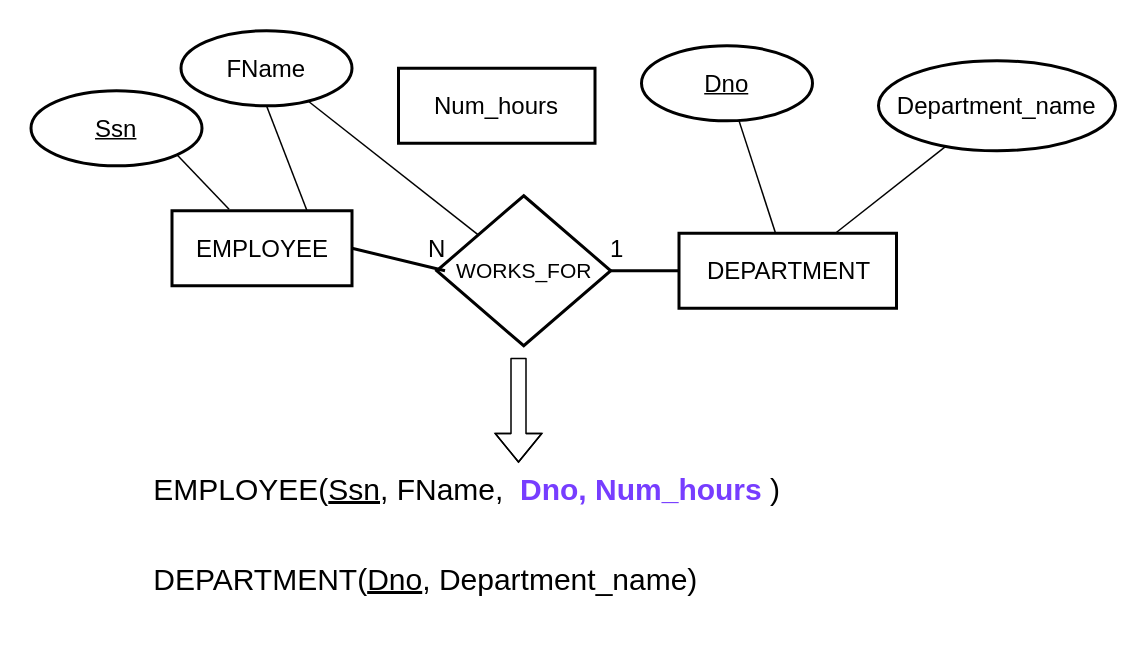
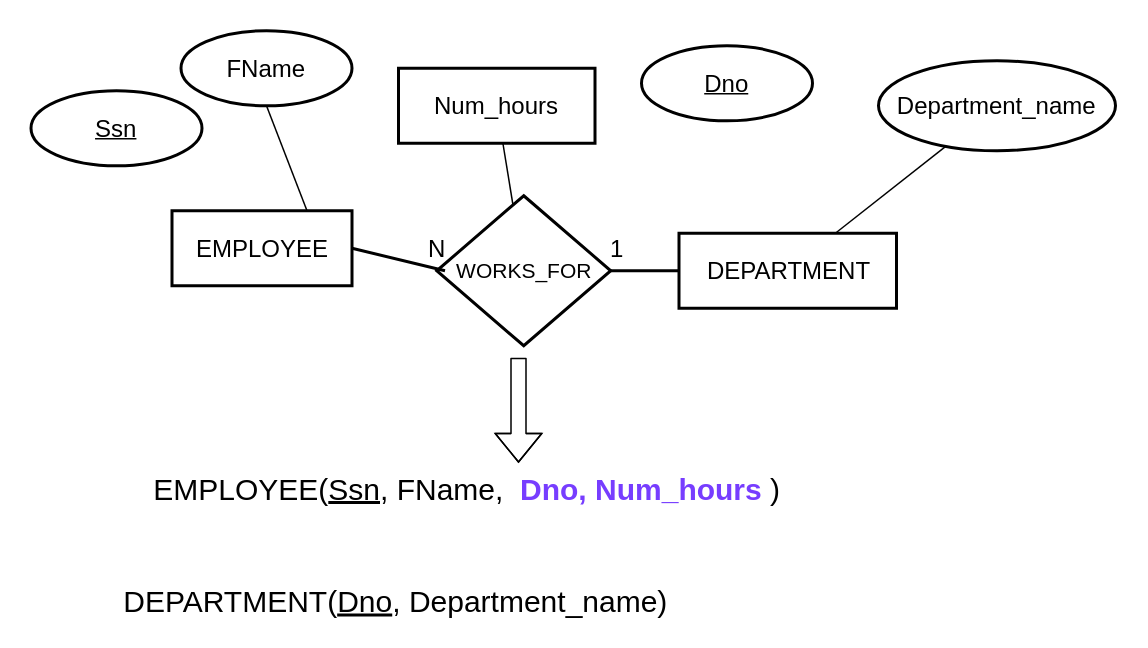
edge "FName" -- "WORKS_FOR": now "Num_hours" -- "WORKS_FOR"
edge "Dno" -- "DEPARTMENT": removed
edge "Ssn" -- "EMPLOYEE": removed
node "DEPARTMENT(Dno, Department_name)": moved (548, 578) -> (518, 601)
